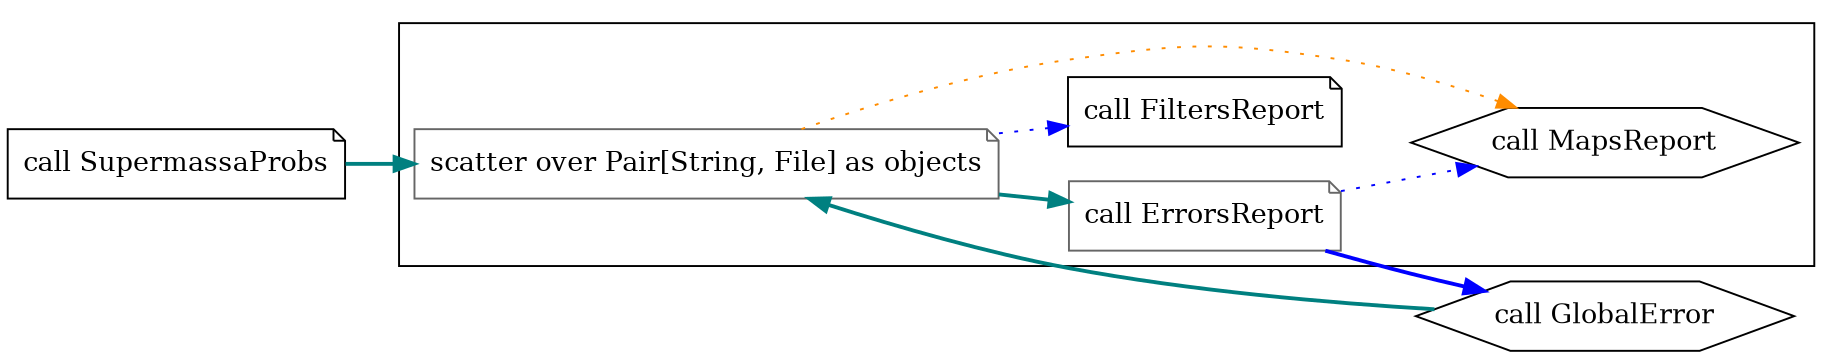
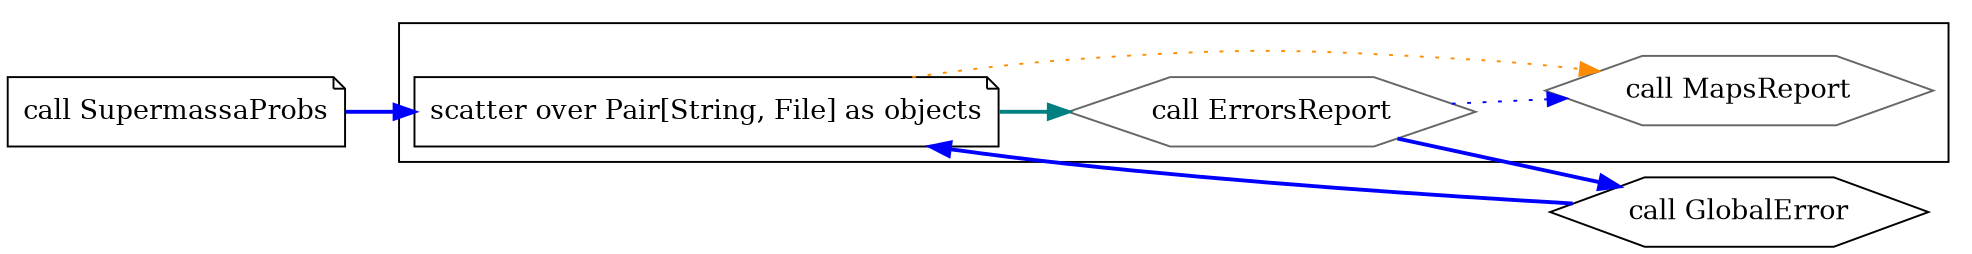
node "call FiltersReport": removed
node "call MapsReport": color black -> gray40
edge "call SupermassaProbs" -> "scatter over Pair[String, File] as objects": color teal -> blue
node "scatter over Pair[String, File] as objects": color gray40 -> black
node "call ErrorsReport": shape note -> hexagon
edge "call GlobalError" -> "scatter over Pair[String, File] as objects": color teal -> blue
